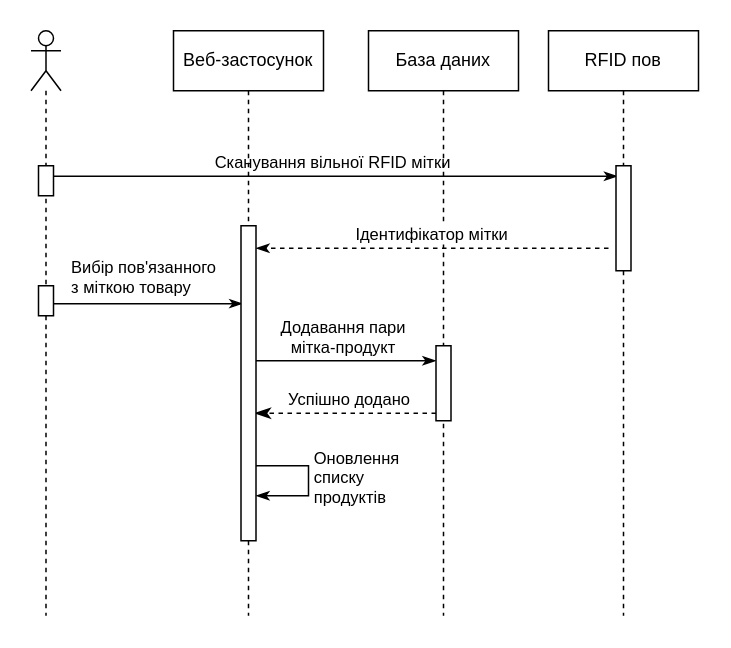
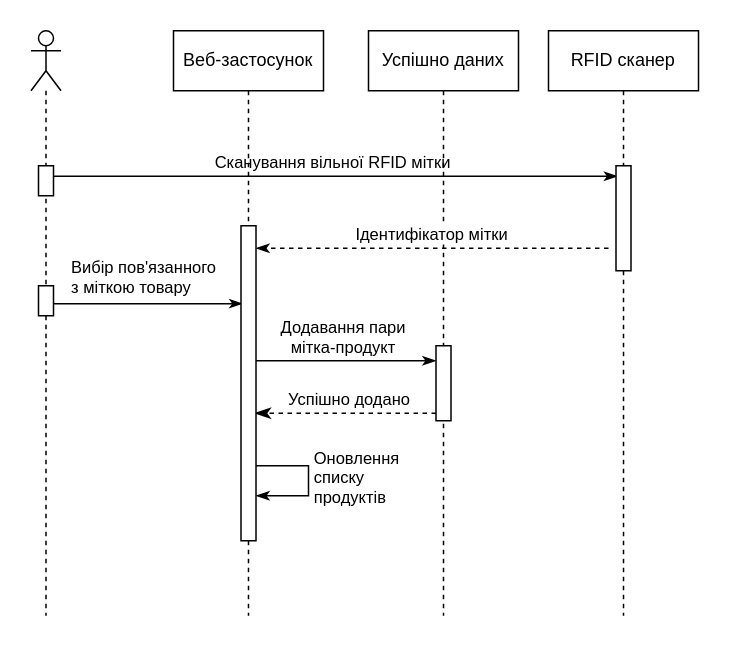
node "База даних": label "База даних" -> "Успішно даних"
node "RFID пов": label "RFID пов" -> "RFID сканер"
